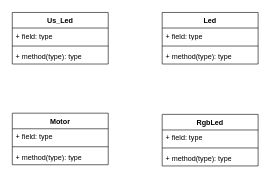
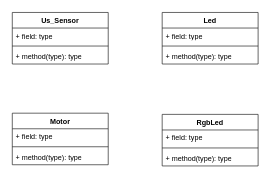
node "Us_Led": label "Us_Led" -> "Us_Sensor"
